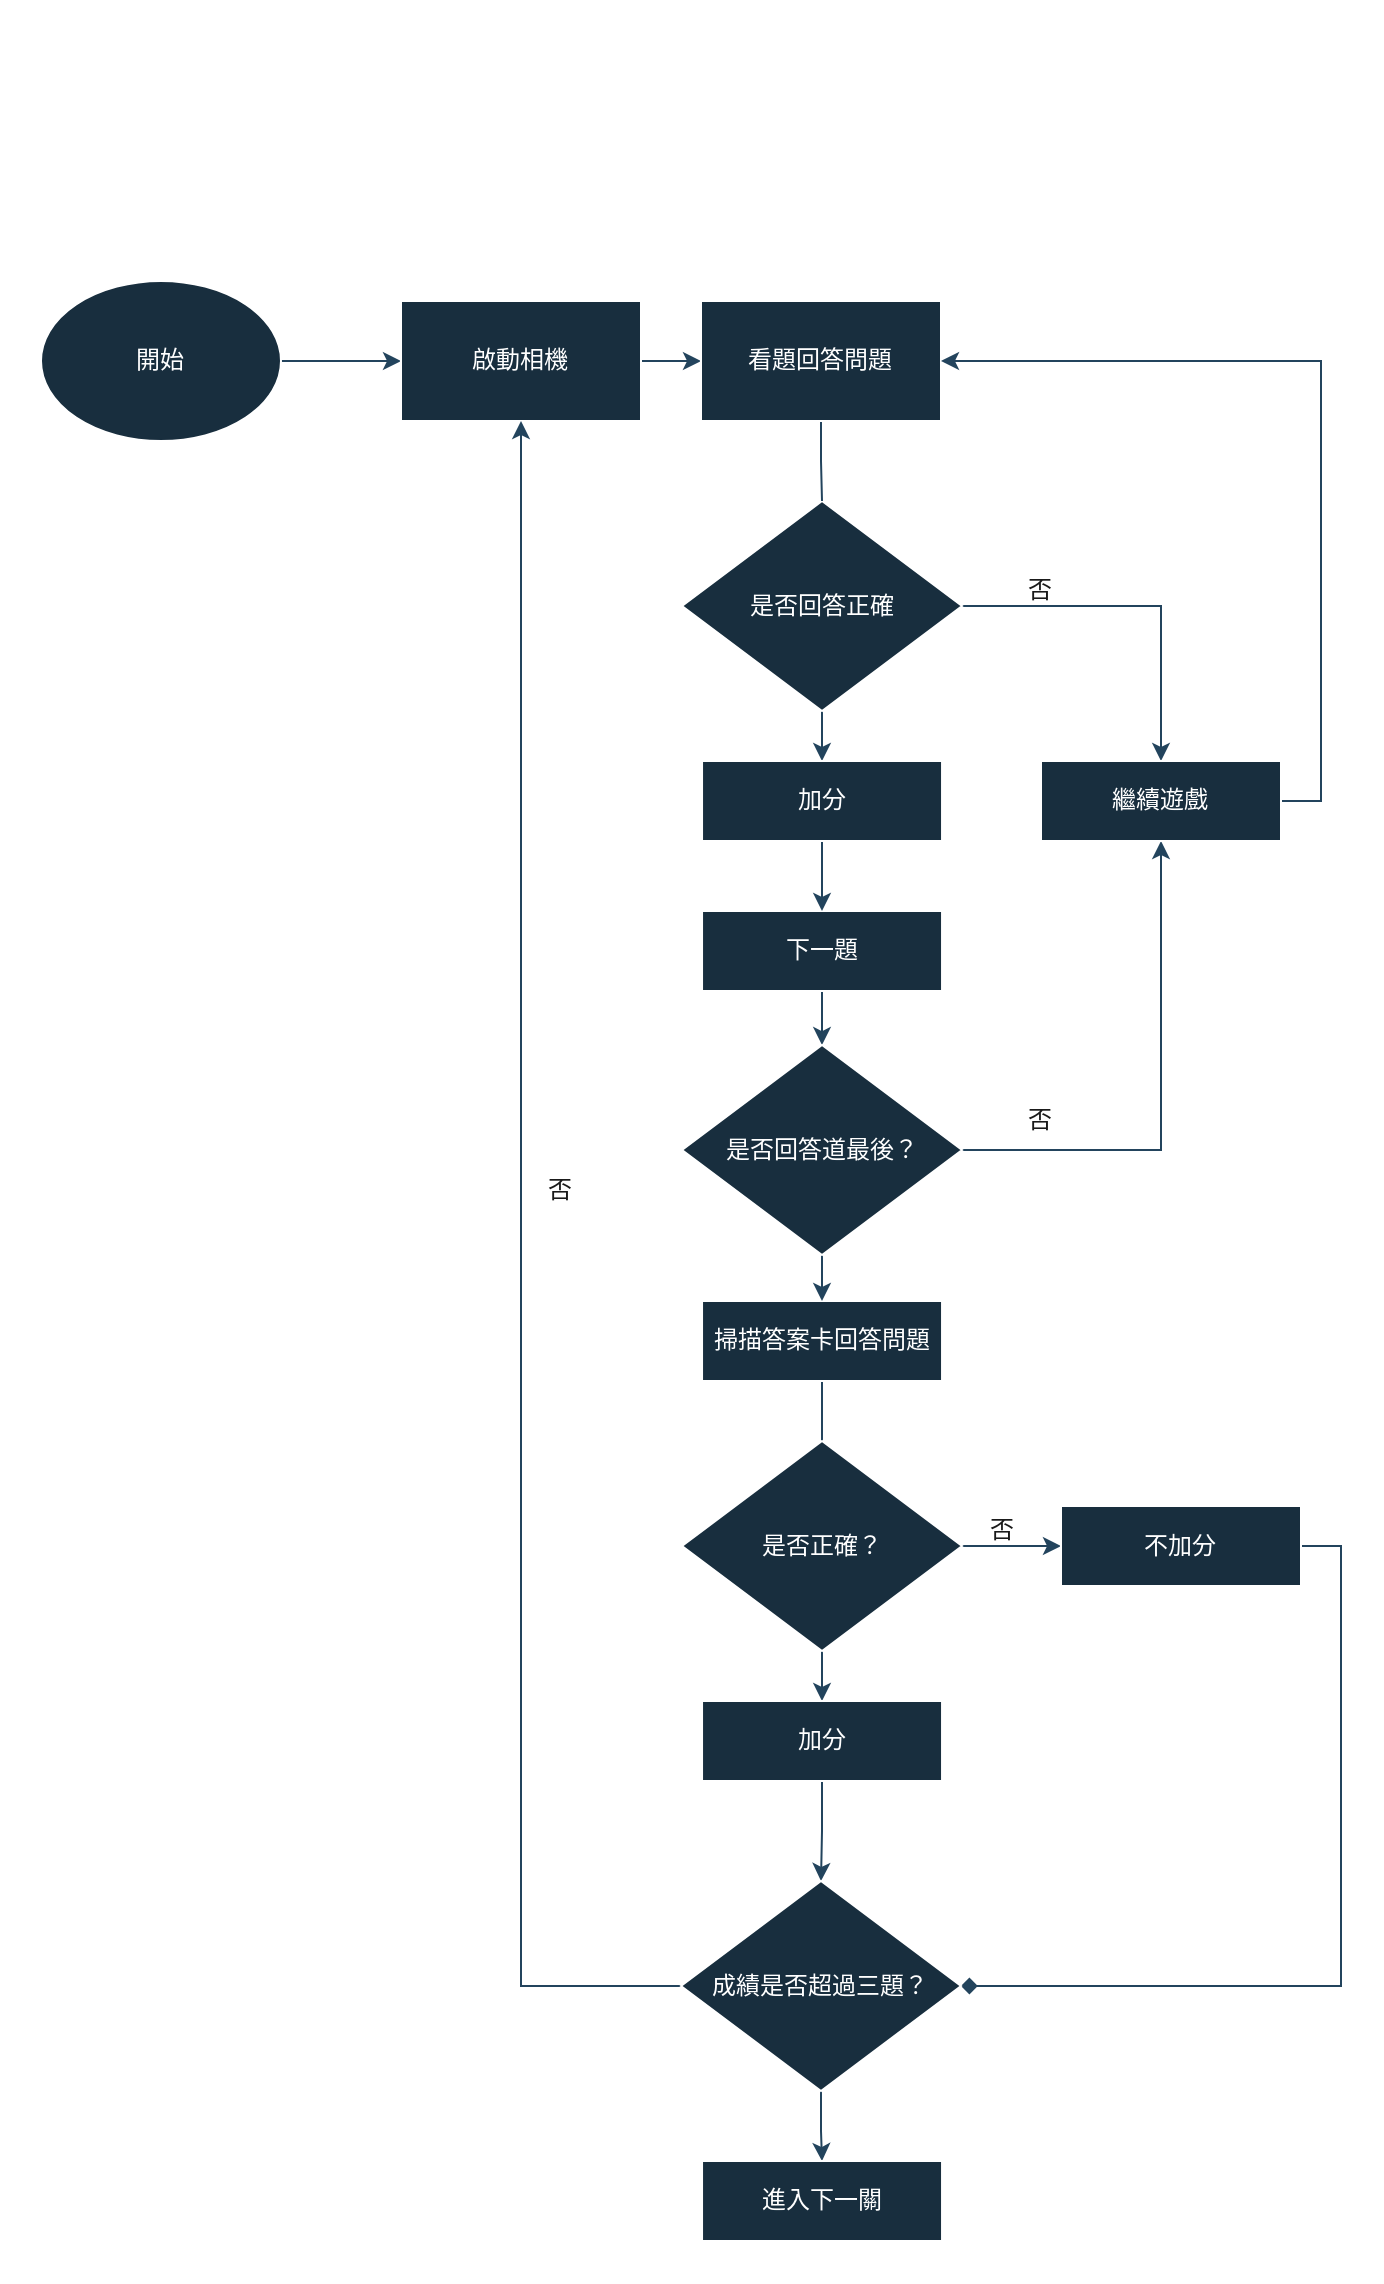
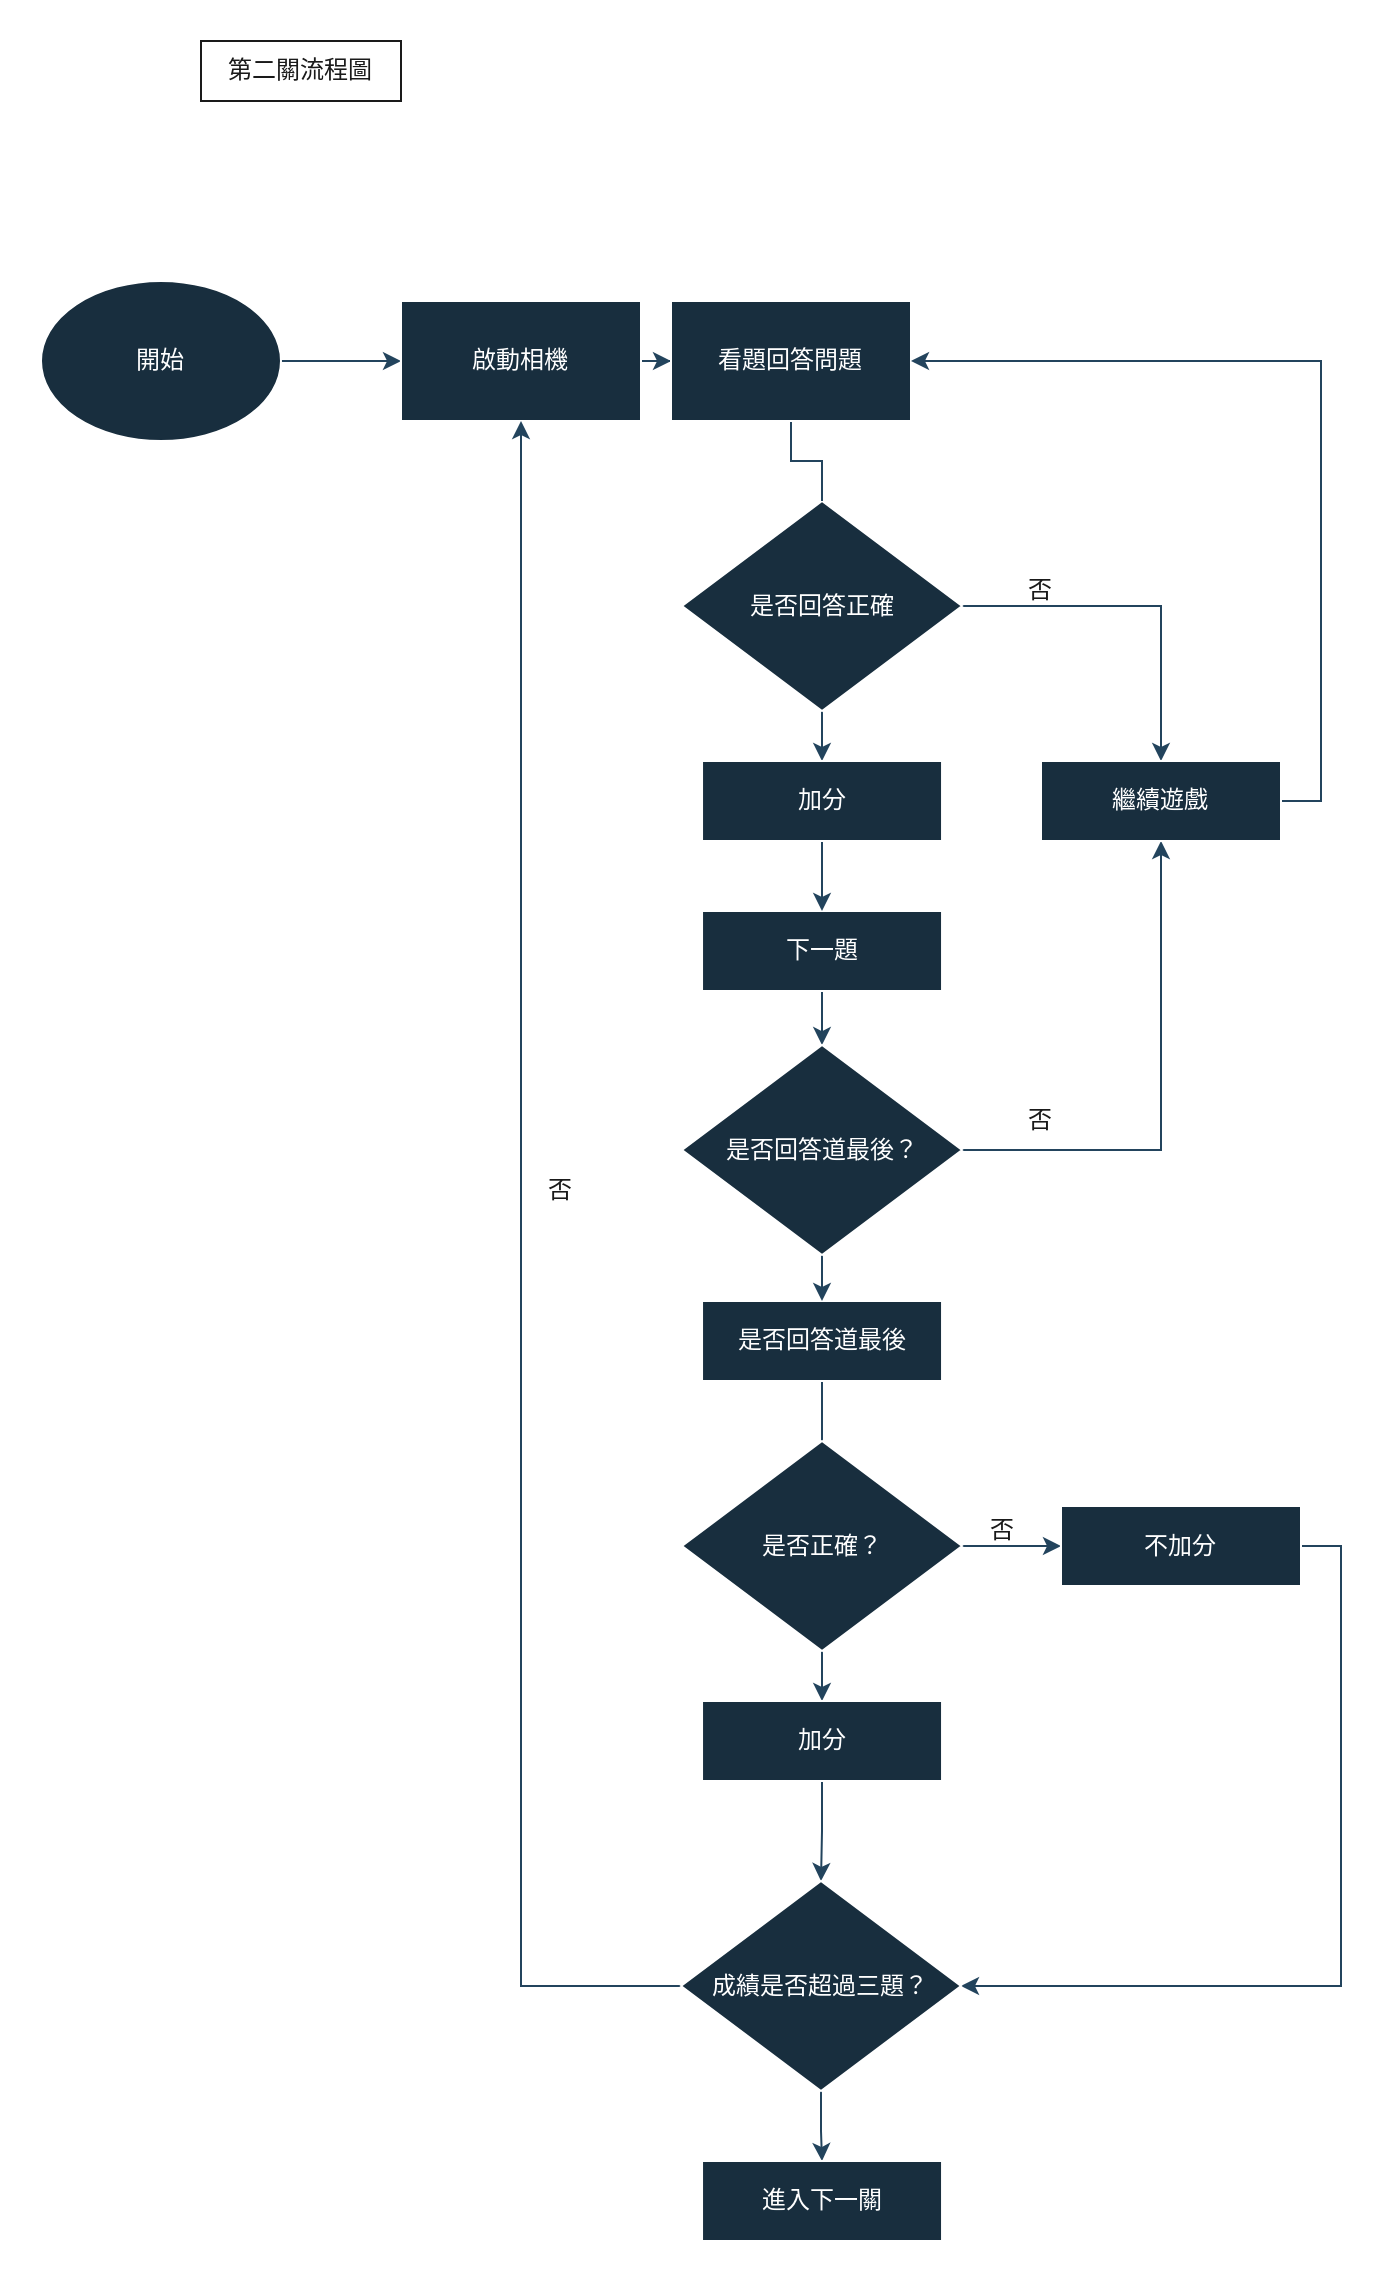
node "第二關流程圖": added
node "看題回答問題": moved (821, 361) -> (791, 361)
node "掃描答案卡回答問題": label "掃描答案卡回答問題" -> "是否回答道最後"
edge "不加分" -> "成績是否超過三題？": arrowhead diamond -> classic
